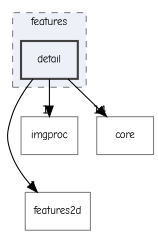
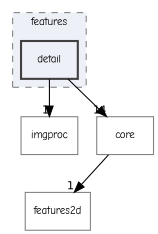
edge "detail" -> "features2d": now "core" -> "features2d"
